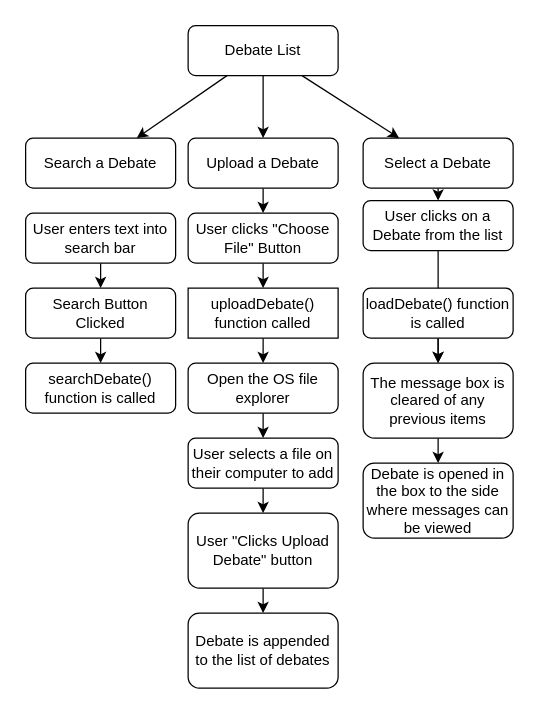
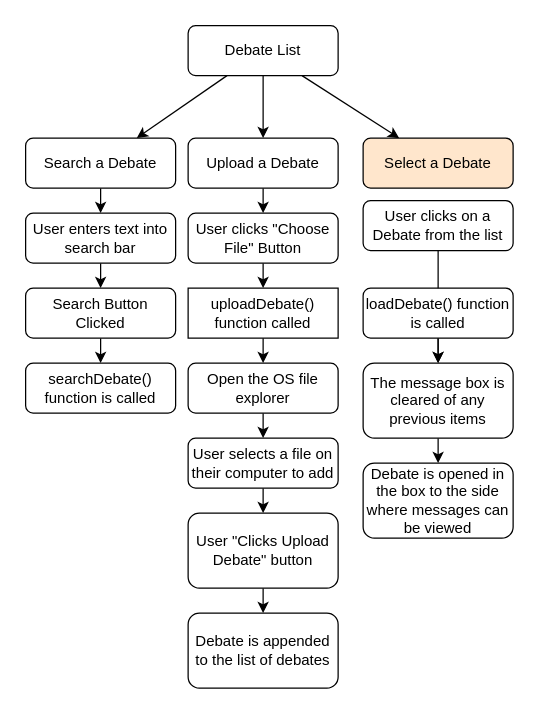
node "Select a Debate": fillcolor #ffffff -> #ffe6cc
edge "Select a Debate" -> "User clicks on a Debate from the list": removed
edge "Search a Debate" -> "User enters text into search bar": added
